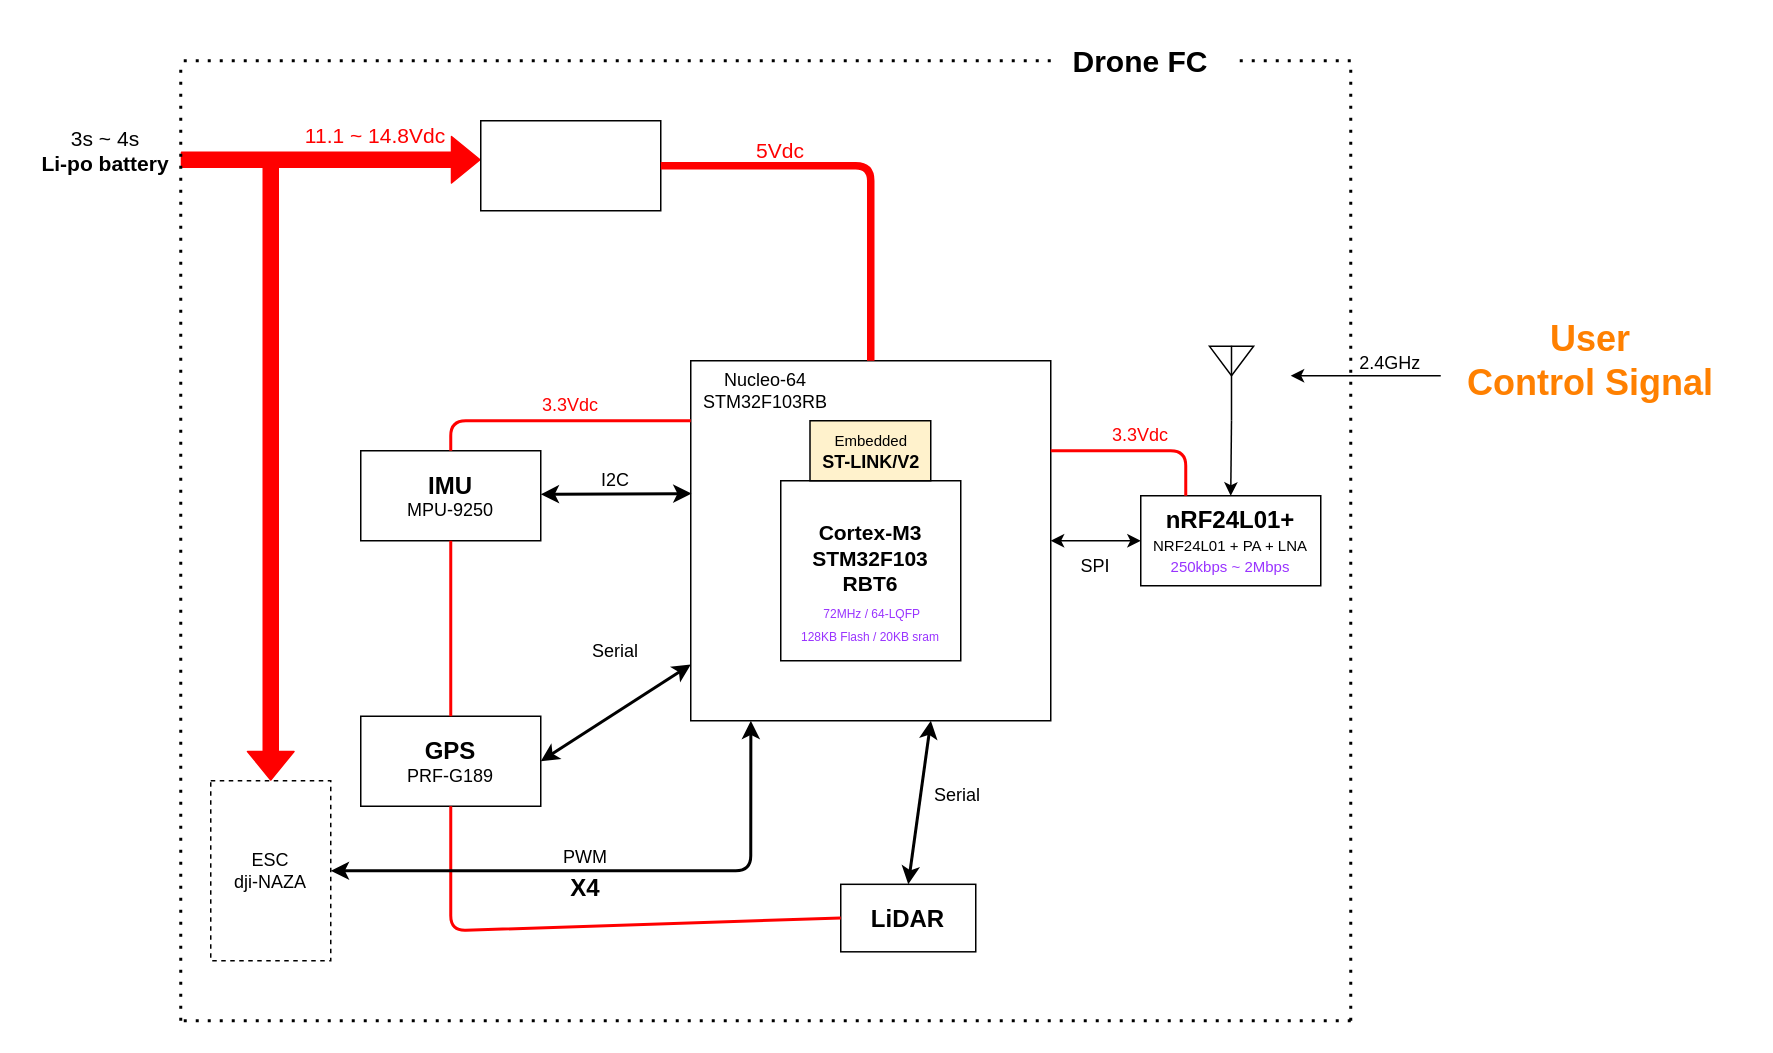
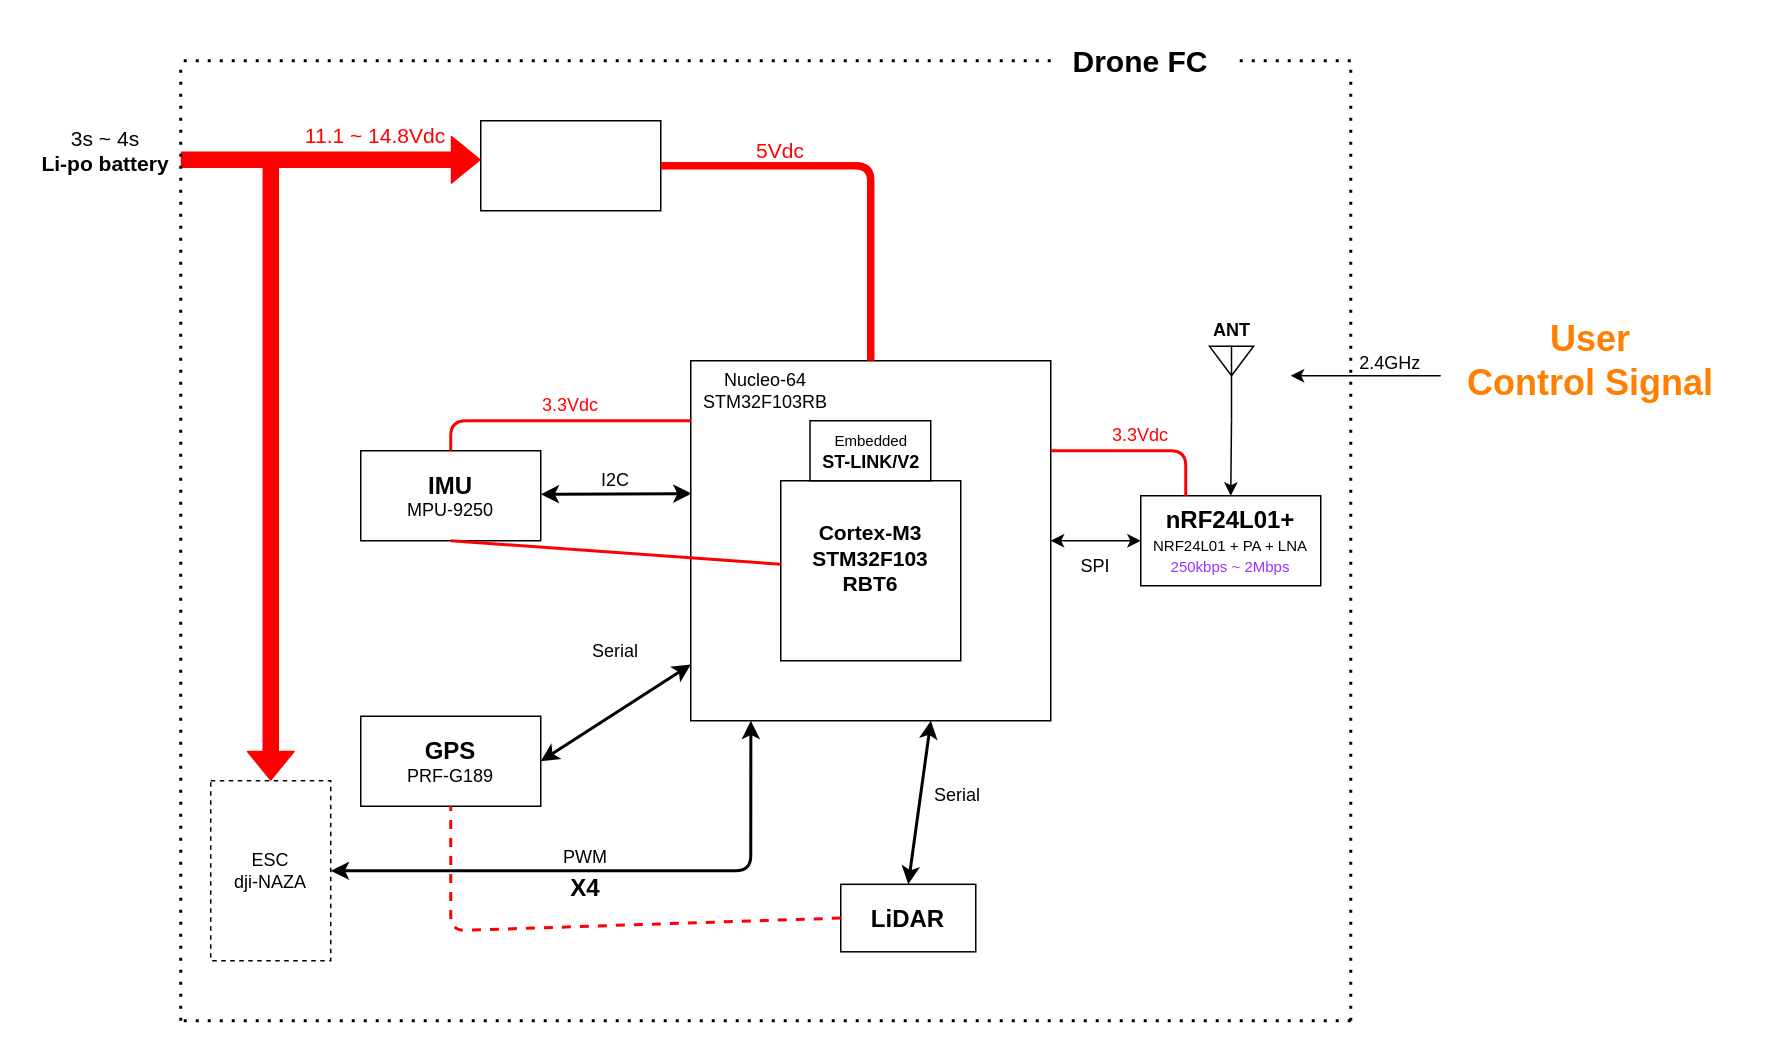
node "ANT": added
node "Embedded ST-LINK/V2": fillcolor #fff2cc -> #ffffff
node "72MHz / 64-LQFP 128KB Flash / 20KB sram": removed
edge "IMU MPU-9250" -- "GPS PRF-G189": now "IMU MPU-9250" -- "Cortex-M3 STM32F103 RBT6"
edge "GPS PRF-G189" -- "LiDAR": style solid -> dashed
